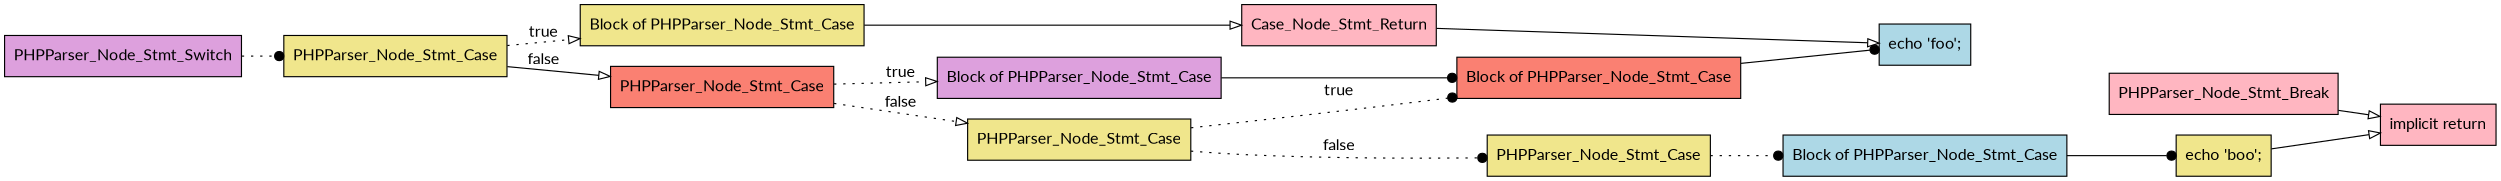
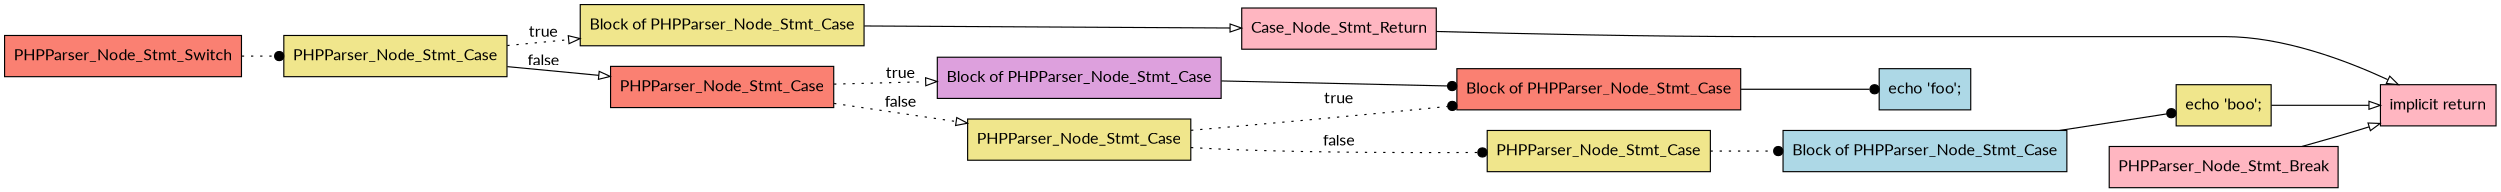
edge "Case_Node_Stmt_Return" -> "echo 'foo';": now "Case_Node_Stmt_Return" -> "implicit return"
node "PHPParser_Node_Stmt_Switch": fillcolor plum -> salmon
